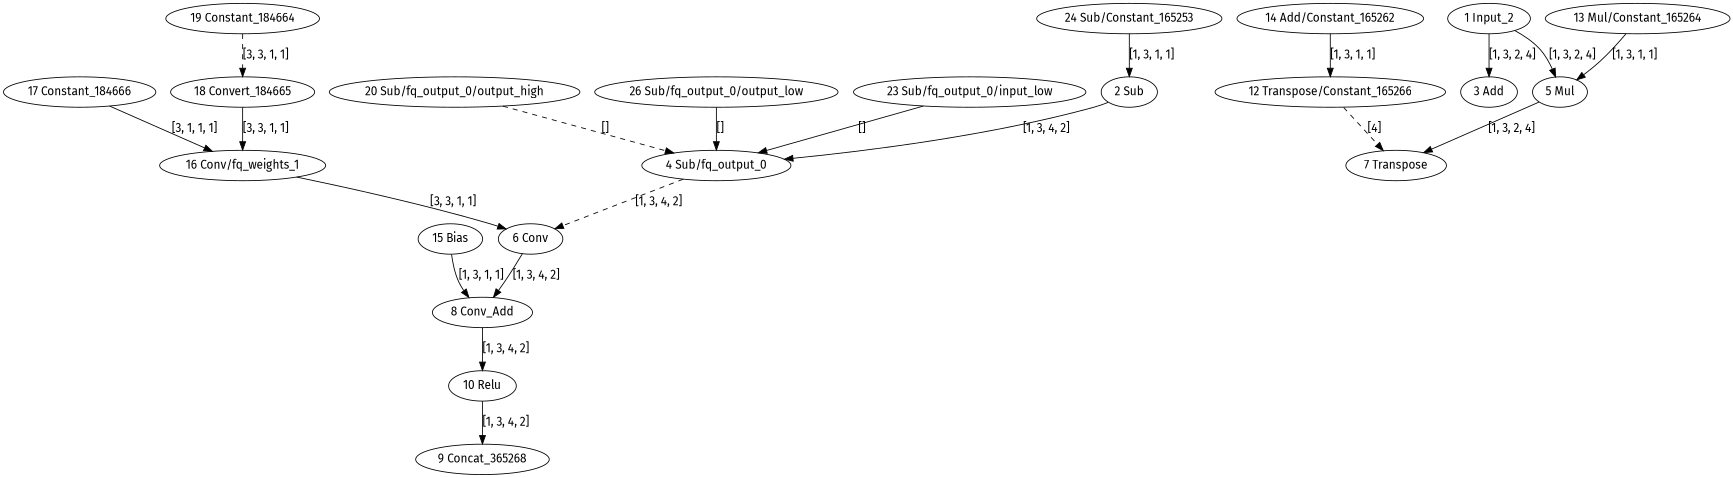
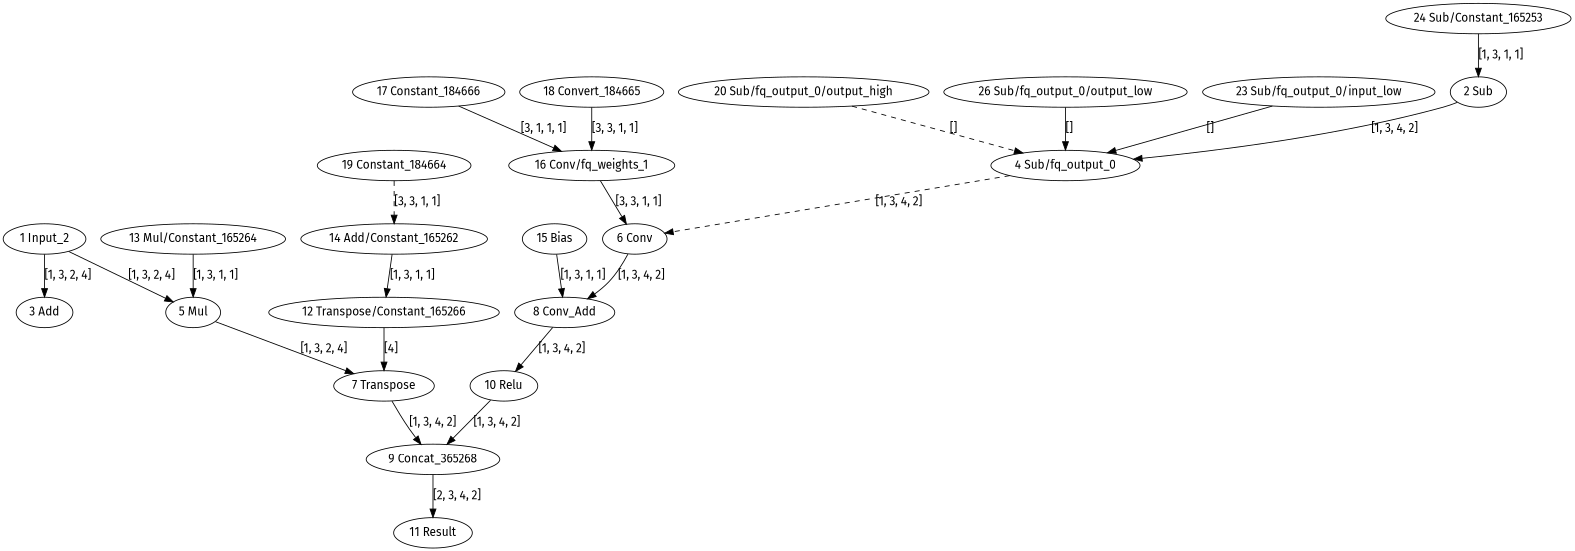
edge "19 Constant_184664" -> "18 Convert_184665": now "19 Constant_184664" -> "14 Add/Constant_165262"
edge "12 Transpose/Constant_165266" -> "7 Transpose": style dashed -> solid
edge "7 Transpose" -> "9 Concat_365268": added, label "[1, 3, 4, 2]"
node "11 Result": added
